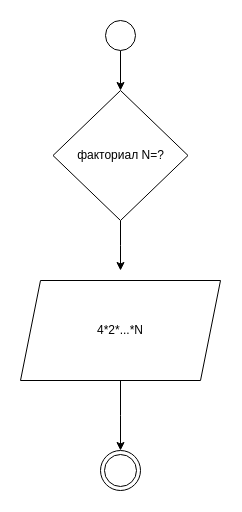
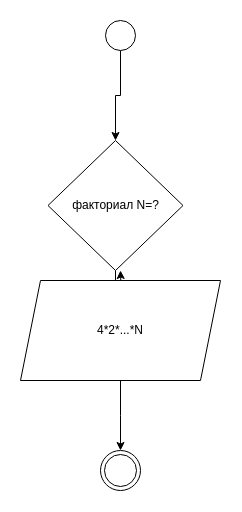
node "факториал N=?": moved (121, 156) -> (116, 206)
